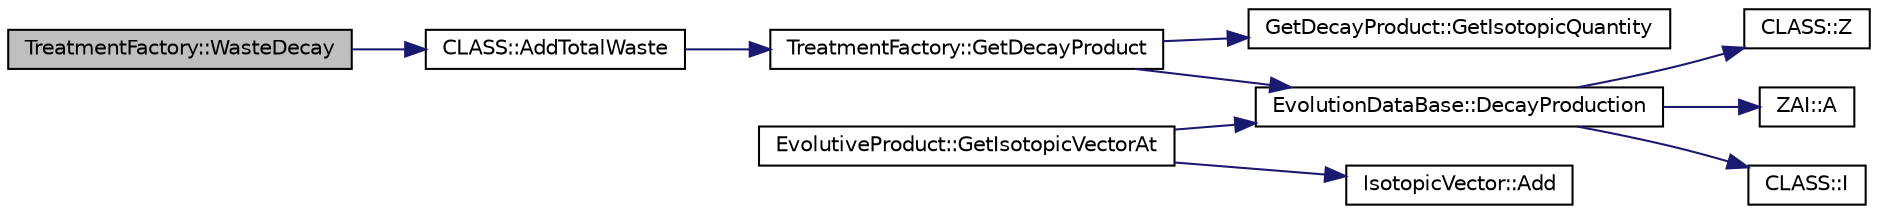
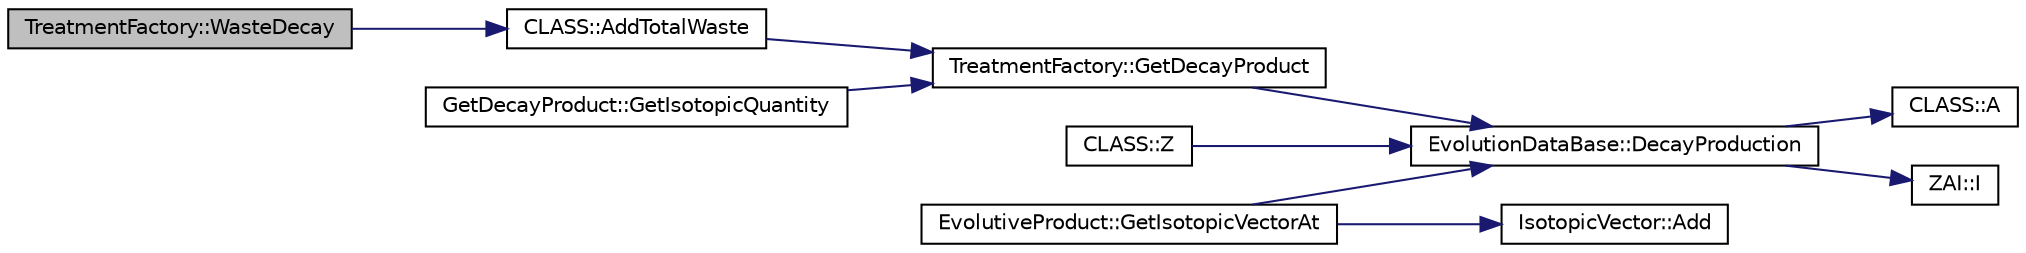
edge "TreatmentFactory::GetDecayProduct" -> "GetDecayProduct::GetIsotopicQuantity": reversed
edge "EvolutionDataBase::DecayProduction" -> "CLASS::Z": reversed
node "ZAI::A": label "ZAI::A" -> "CLASS::A"
node "CLASS::I": label "CLASS::I" -> "ZAI::I"
